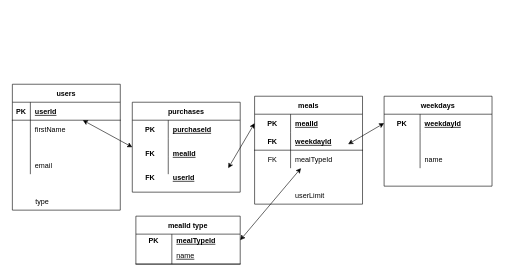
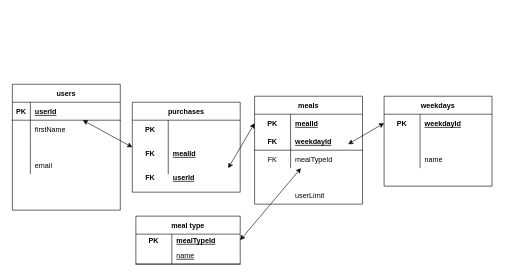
node "purchaseId": removed
node "type": removed
node "mealId type": label "mealId type" -> "meal type"
